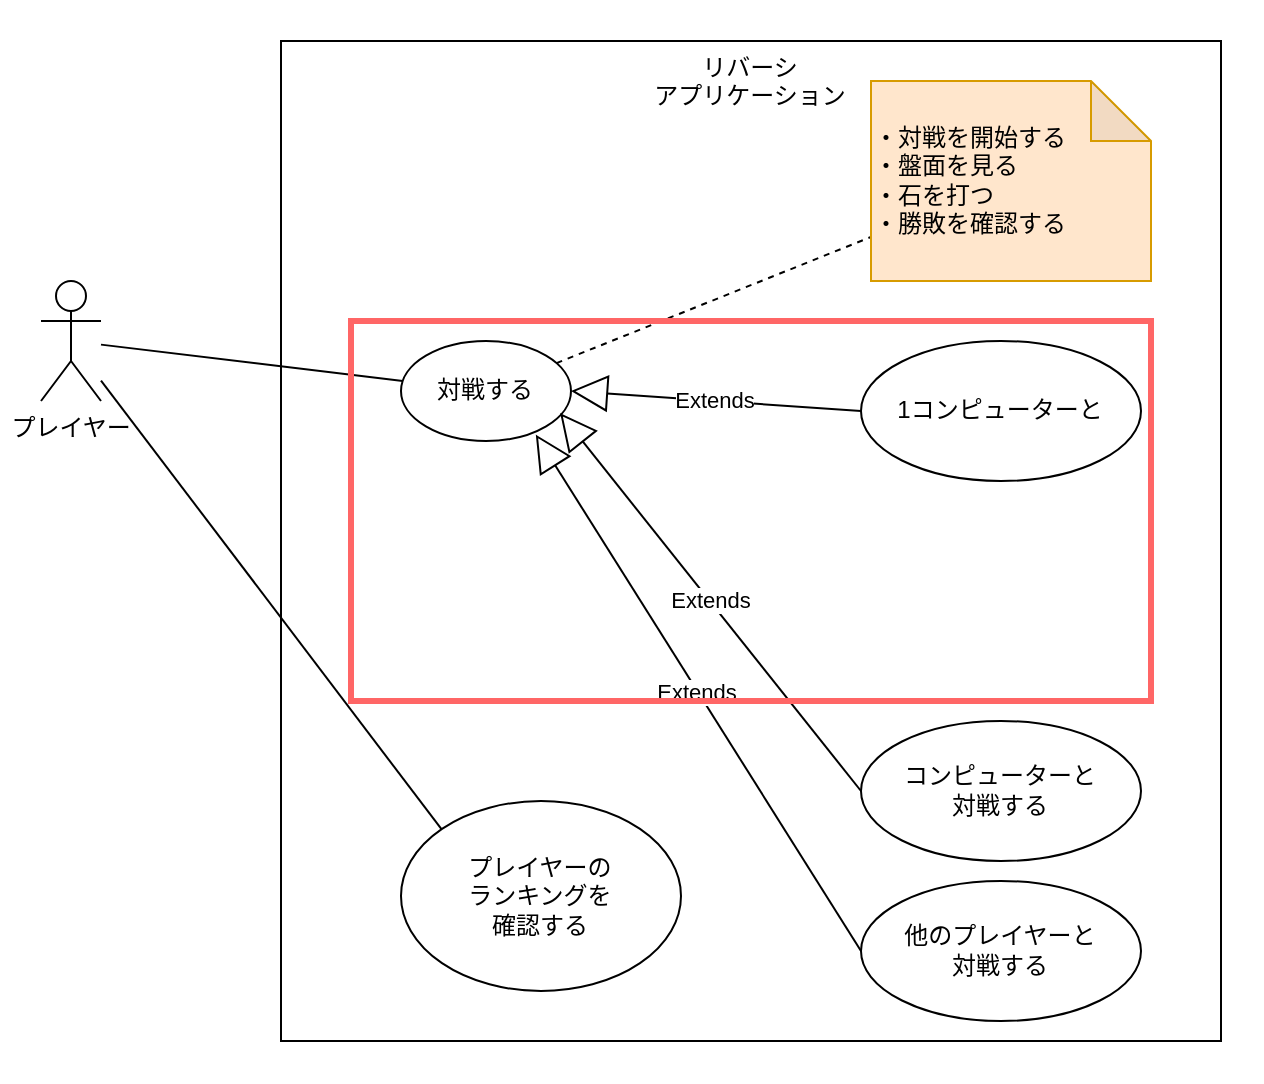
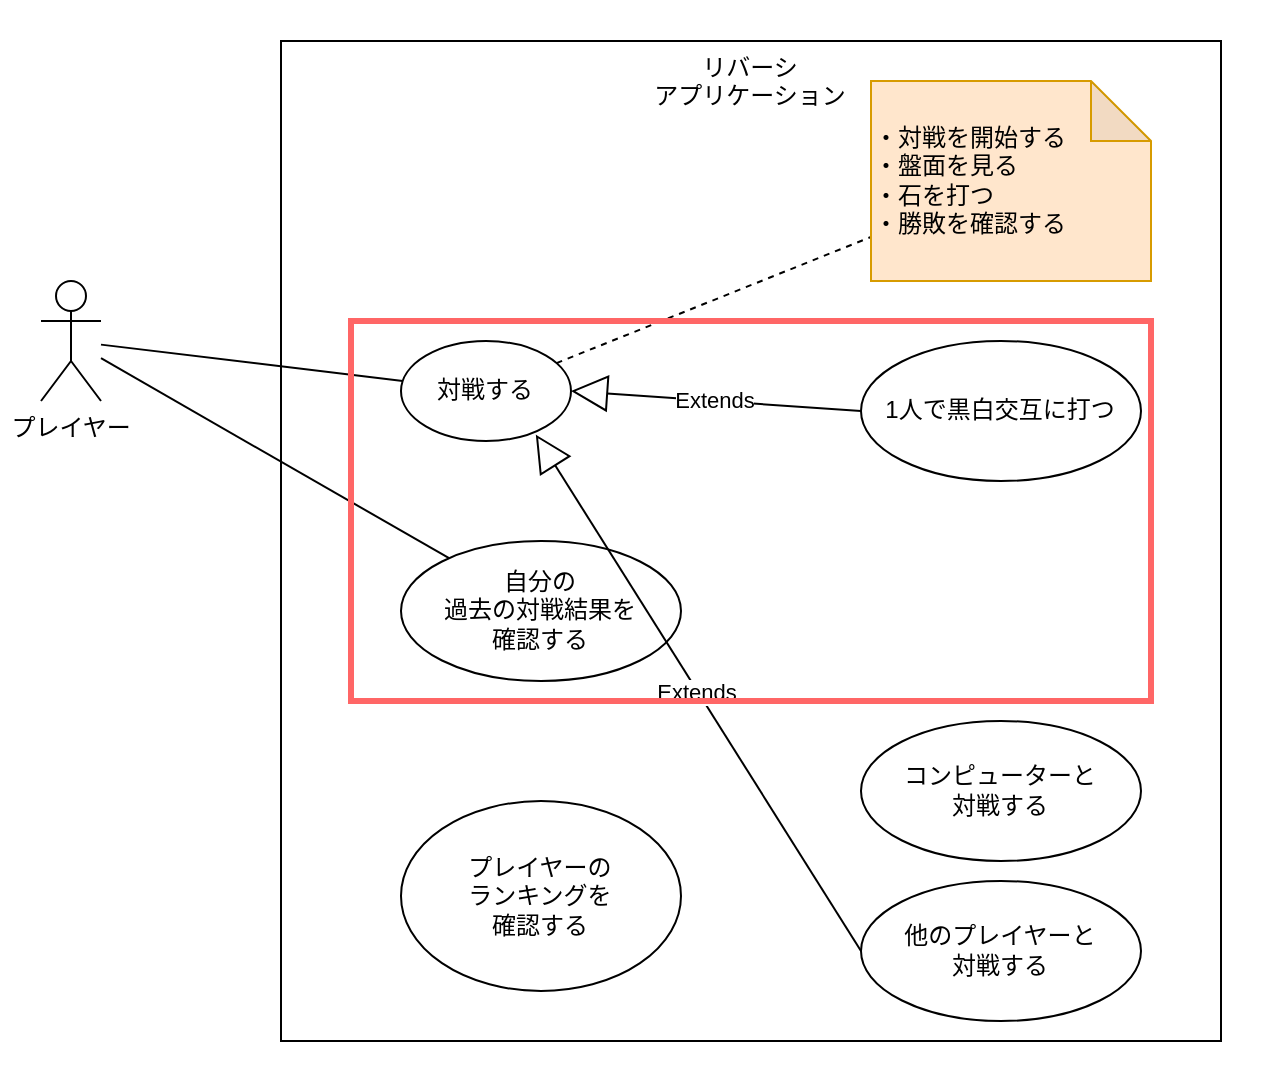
node "1コンピューターと": label "1コンピューターと" -> "1人で黒白交互に打つ"
edge "プレイヤー" -- "自分の 過去の対戦結果を 確認する": added
edge "プレイヤー" -- "プレイヤーの ランキングを 確認する": removed
node "自分の 過去の対戦結果を 確認する": added
edge "コンピューターと 対戦する" -> "対戦する": removed, label "Extends"
